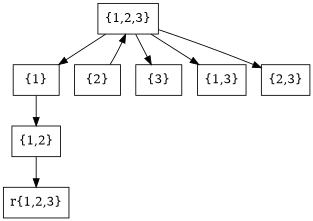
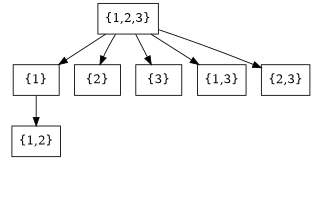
edge "{2}" -> "{1,2,3}": reversed
node "r{1,2,3}": removed
